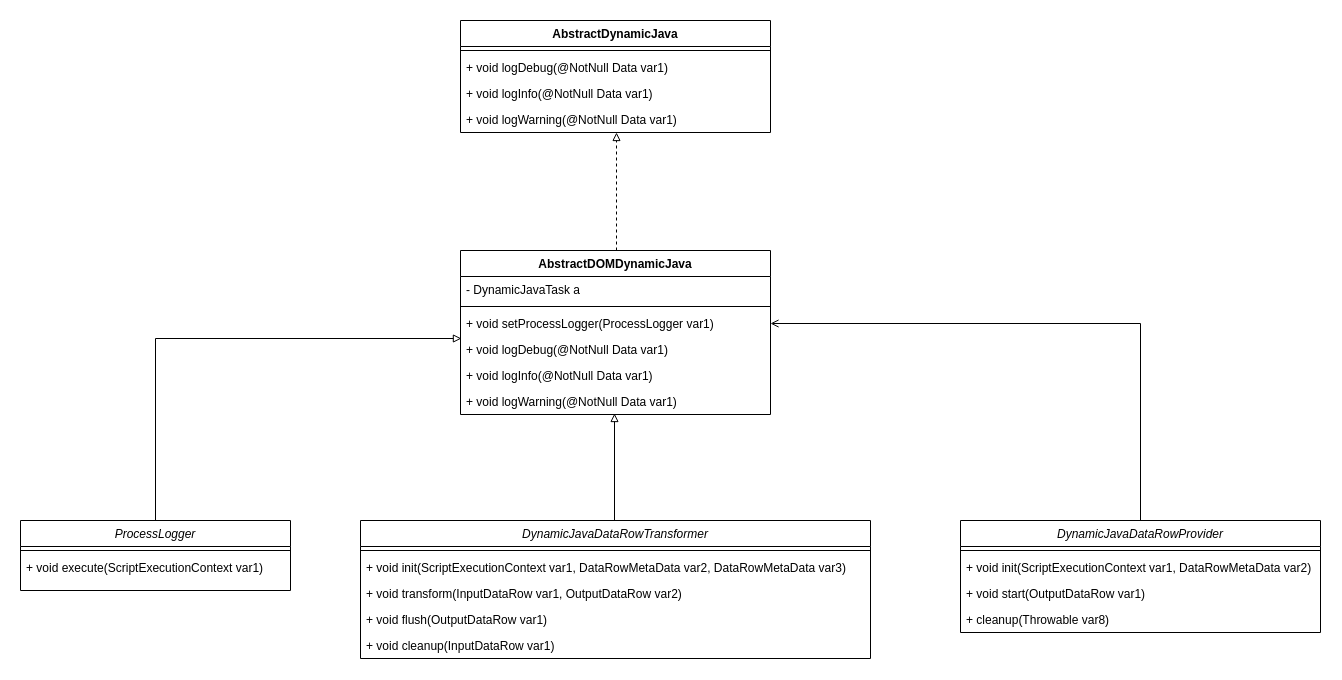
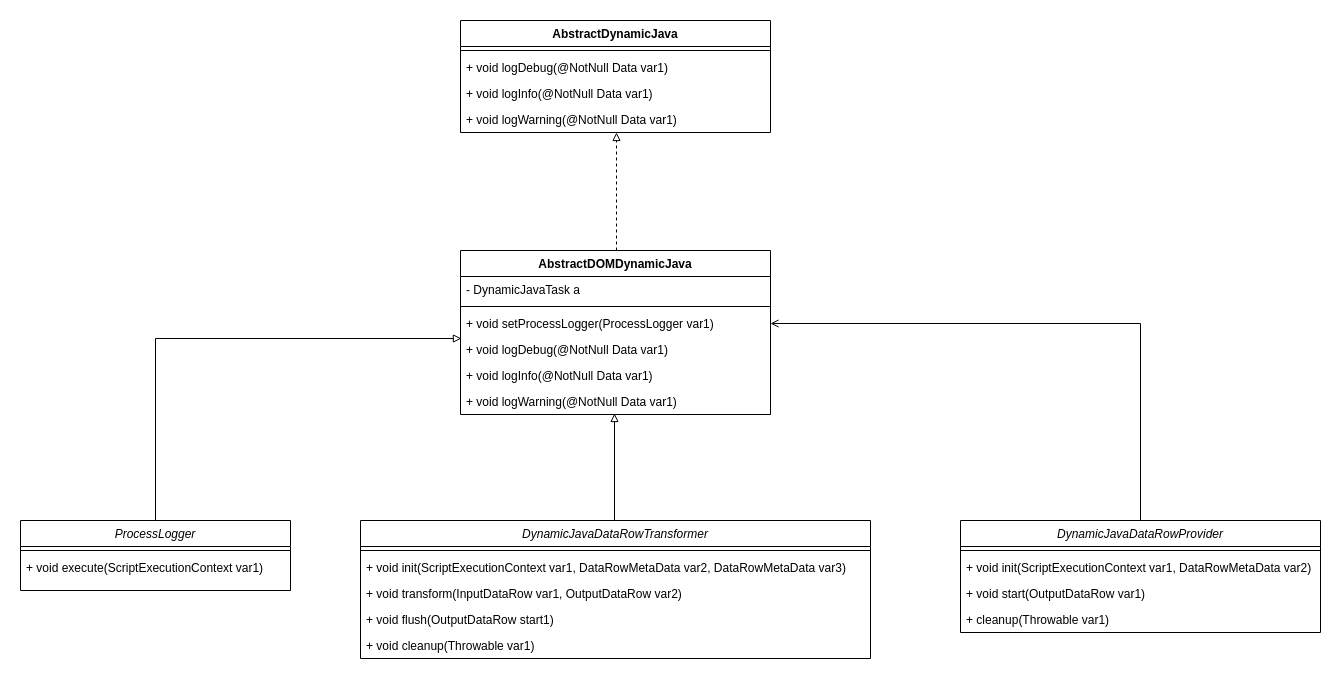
node "+ void flush(OutputDataRow var1)": label "+ void flush(OutputDataRow var1)" -> "+ void flush(OutputDataRow start1)"
node "+ cleanup(Throwable var8)": label "+ cleanup(Throwable var8)" -> "+ cleanup(Throwable var1)"
node "+ void cleanup(InputDataRow var1)": label "+ void cleanup(InputDataRow var1)" -> "+ void cleanup(Throwable var1)"
